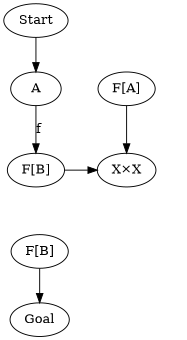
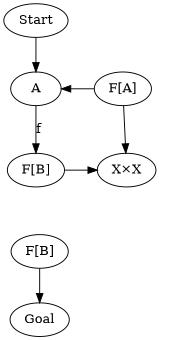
edge "F[A]" -> "A": added
